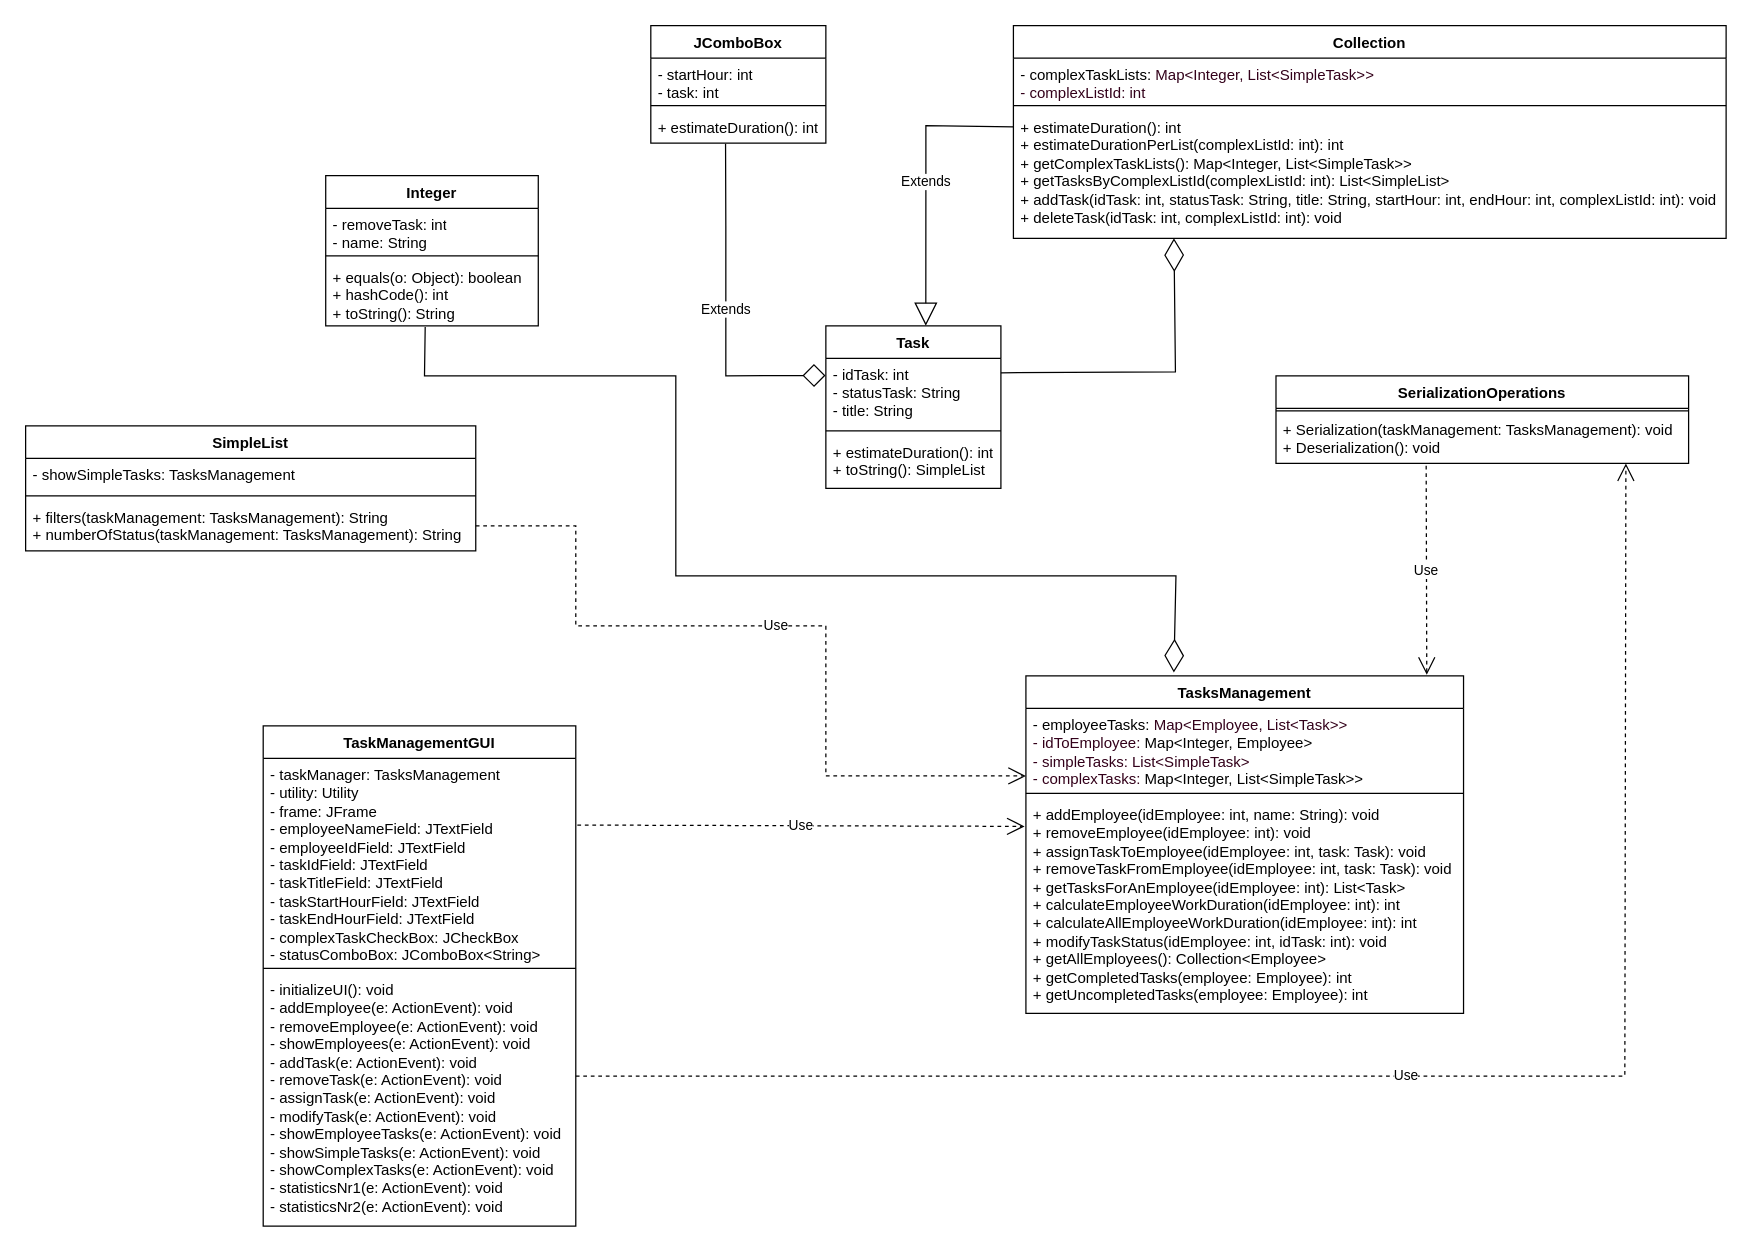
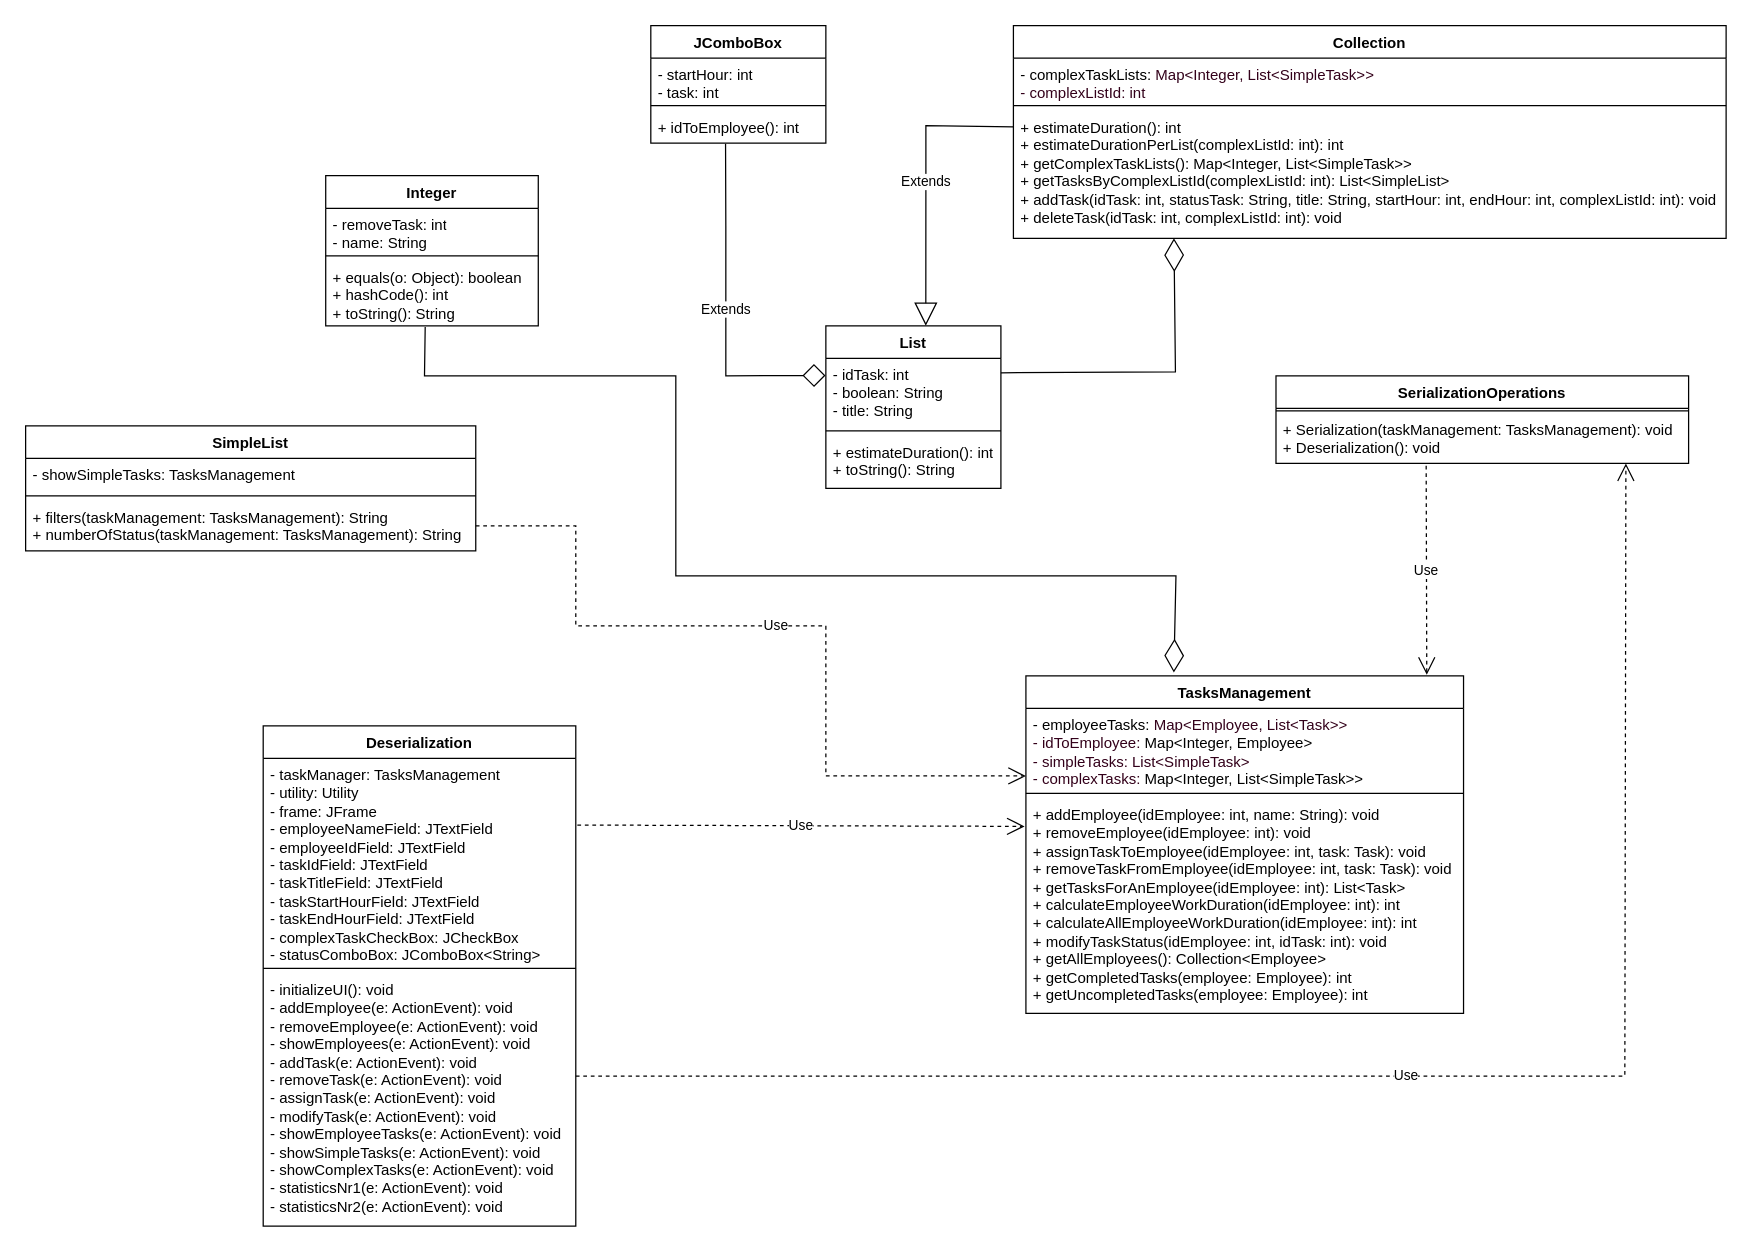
node "+ estimateDuration(): int": label "+ estimateDuration(): int" -> "+ idToEmployee(): int"
node "Task": label "Task" -> "List"
node "- idTask: int - statusTask: String - title: String": label "- idTask: int - statusTask: String - title: String" -> "- idTask: int - boolean: String - title: String"
node "+ estimateDuration(): int + toString(): SimpleList": label "+ estimateDuration(): int + toString(): SimpleList" -> "+ estimateDuration(): int + toString(): String"
node "TaskManagementGUI": label "TaskManagementGUI" -> "Deserialization"
